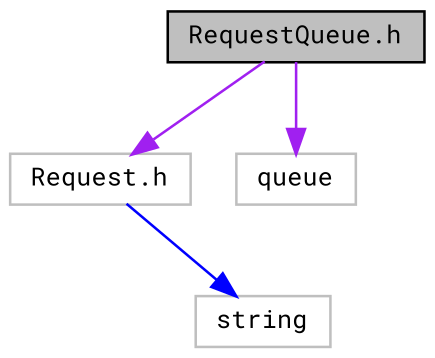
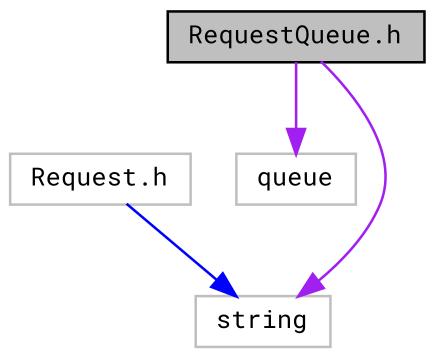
edge "RequestQueue.h" -> "Request.h": now "RequestQueue.h" -> "string"
